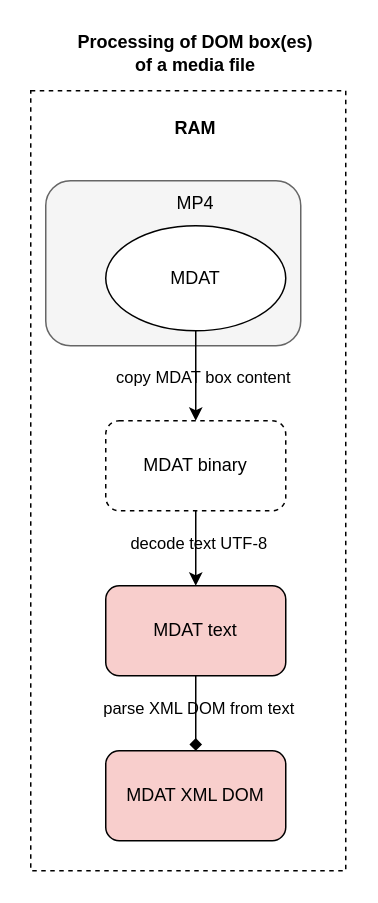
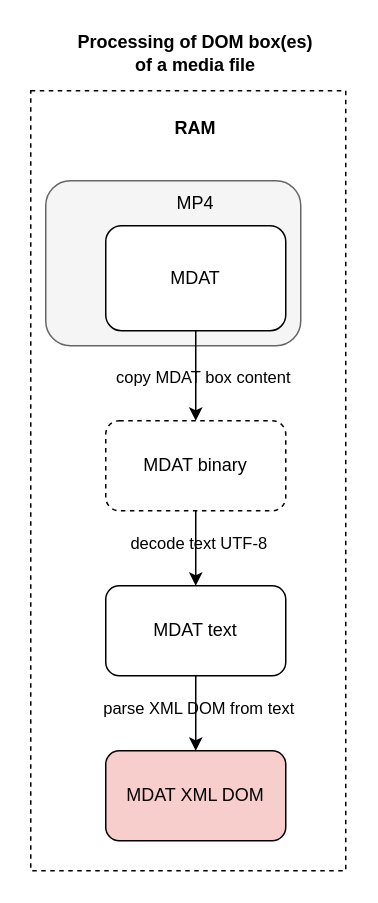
node "MDAT": shape ellipse -> rounded rectangle
node "MDAT text": fillcolor #f8cecc -> #ffffff
edge "MDAT text" -> "MDAT XML DOM": arrowhead diamond -> classic
